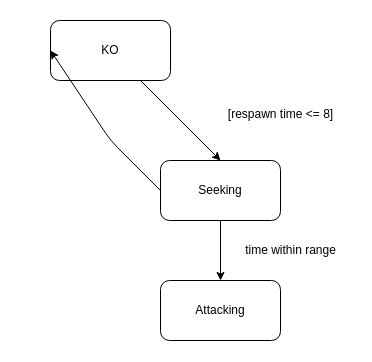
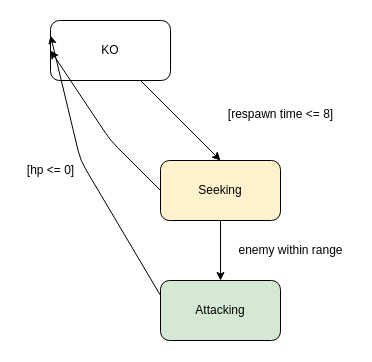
node "[hp <= 0]": added
edge "Attacking" -> "KO": added
node "Seeking": fillcolor #ffffff -> #fff2cc
node "time within range": label "time within range" -> "enemy within range"
node "Attacking": fillcolor #ffffff -> #d5e8d4
